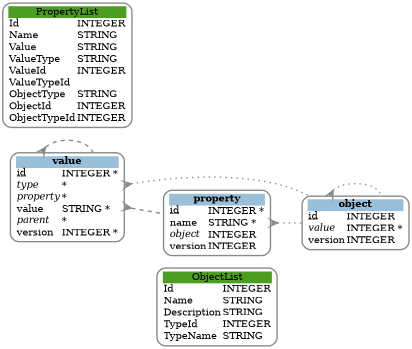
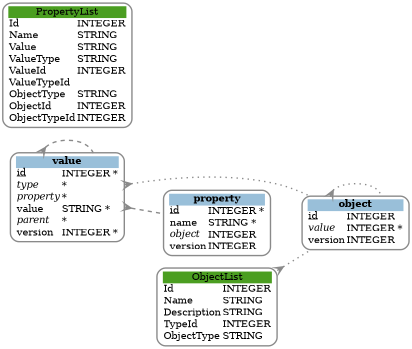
edge "property" -- "object": now "ObjectList" -- "object"
node "ObjectList": text "TypeName" -> "ObjectType"
